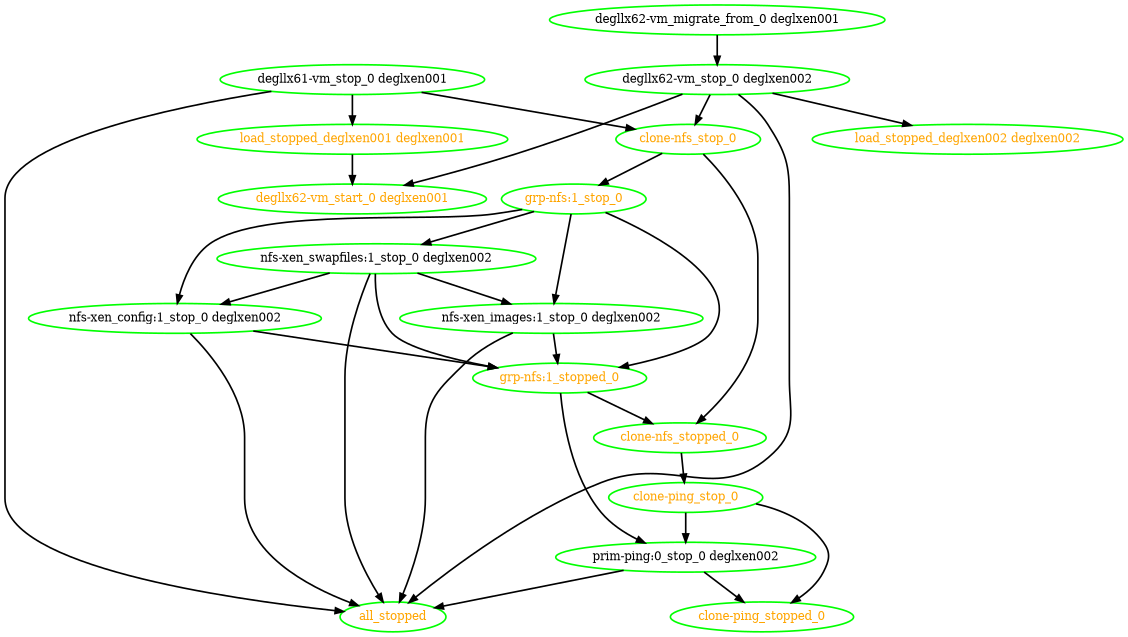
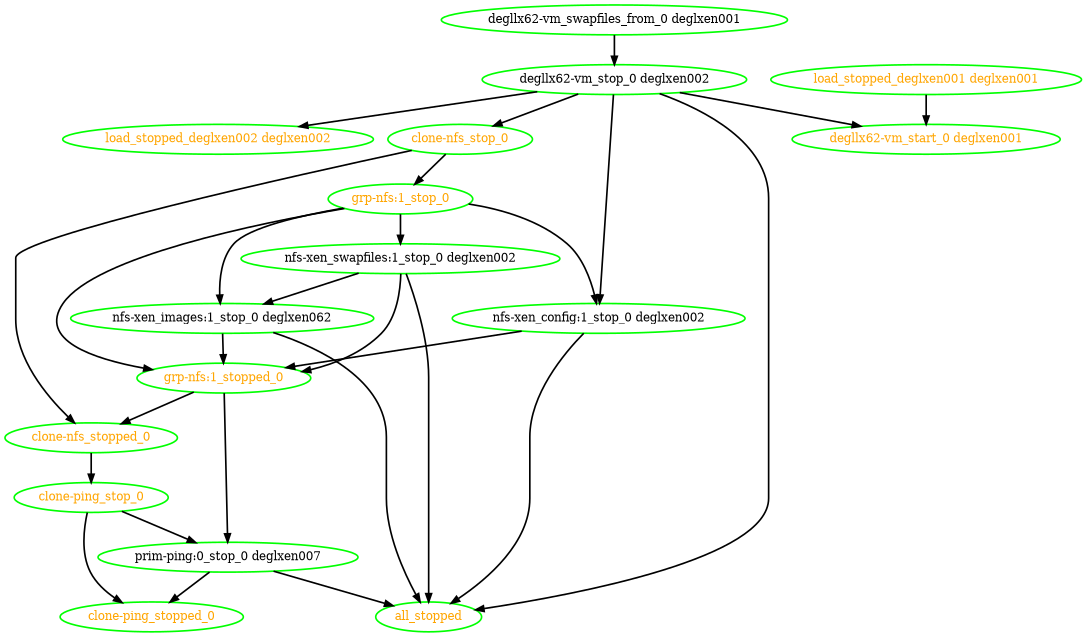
node "degllx62-vm_migrate_from_0 deglxen001": label "degllx62-vm_migrate_from_0 deglxen001" -> "degllx62-vm_swapfiles_from_0 deglxen001"
node "degllx61-vm_stop_0 deglxen001": removed
edge "nfs-xen_swapfiles:1_stop_0 deglxen002" -> "nfs-xen_config:1_stop_0 deglxen002": now "degllx62-vm_stop_0 deglxen002" -> "nfs-xen_config:1_stop_0 deglxen002"
node "nfs-xen_images:1_stop_0 deglxen002": label "nfs-xen_images:1_stop_0 deglxen002" -> "nfs-xen_images:1_stop_0 deglxen062"
node "prim-ping:0_stop_0 deglxen002": label "prim-ping:0_stop_0 deglxen002" -> "prim-ping:0_stop_0 deglxen007"
